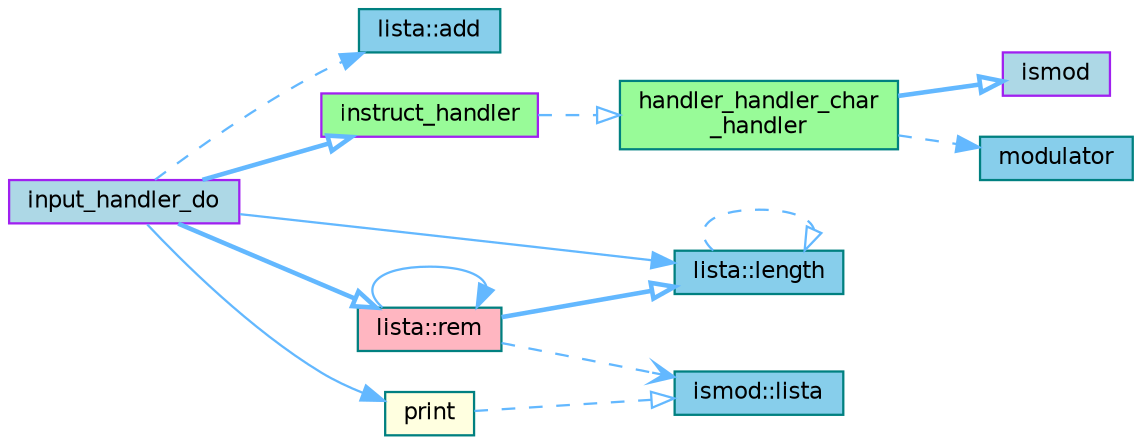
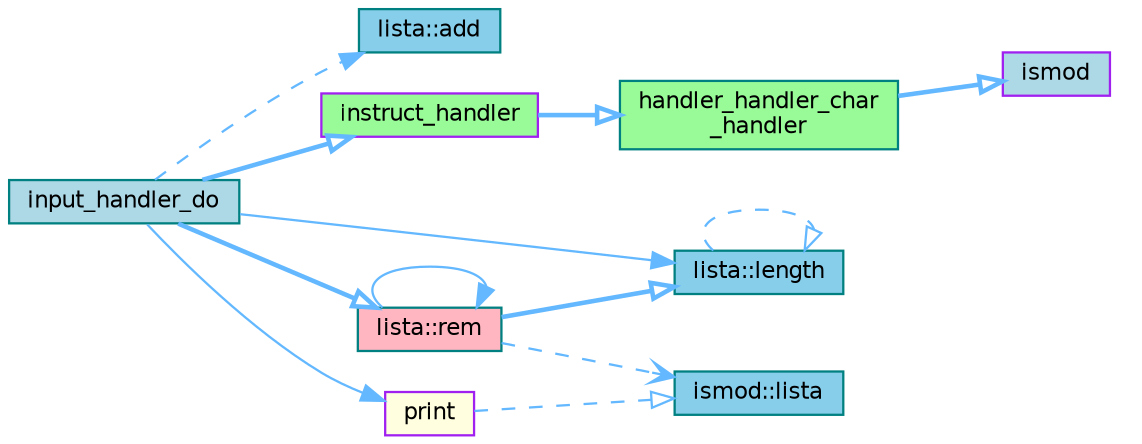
edge "instruct_handler" -> "handler_handler_char _handler": style dashed -> bold
node "modulator": removed
node "input_handler_do": color purple -> teal
node "print": color teal -> purple
